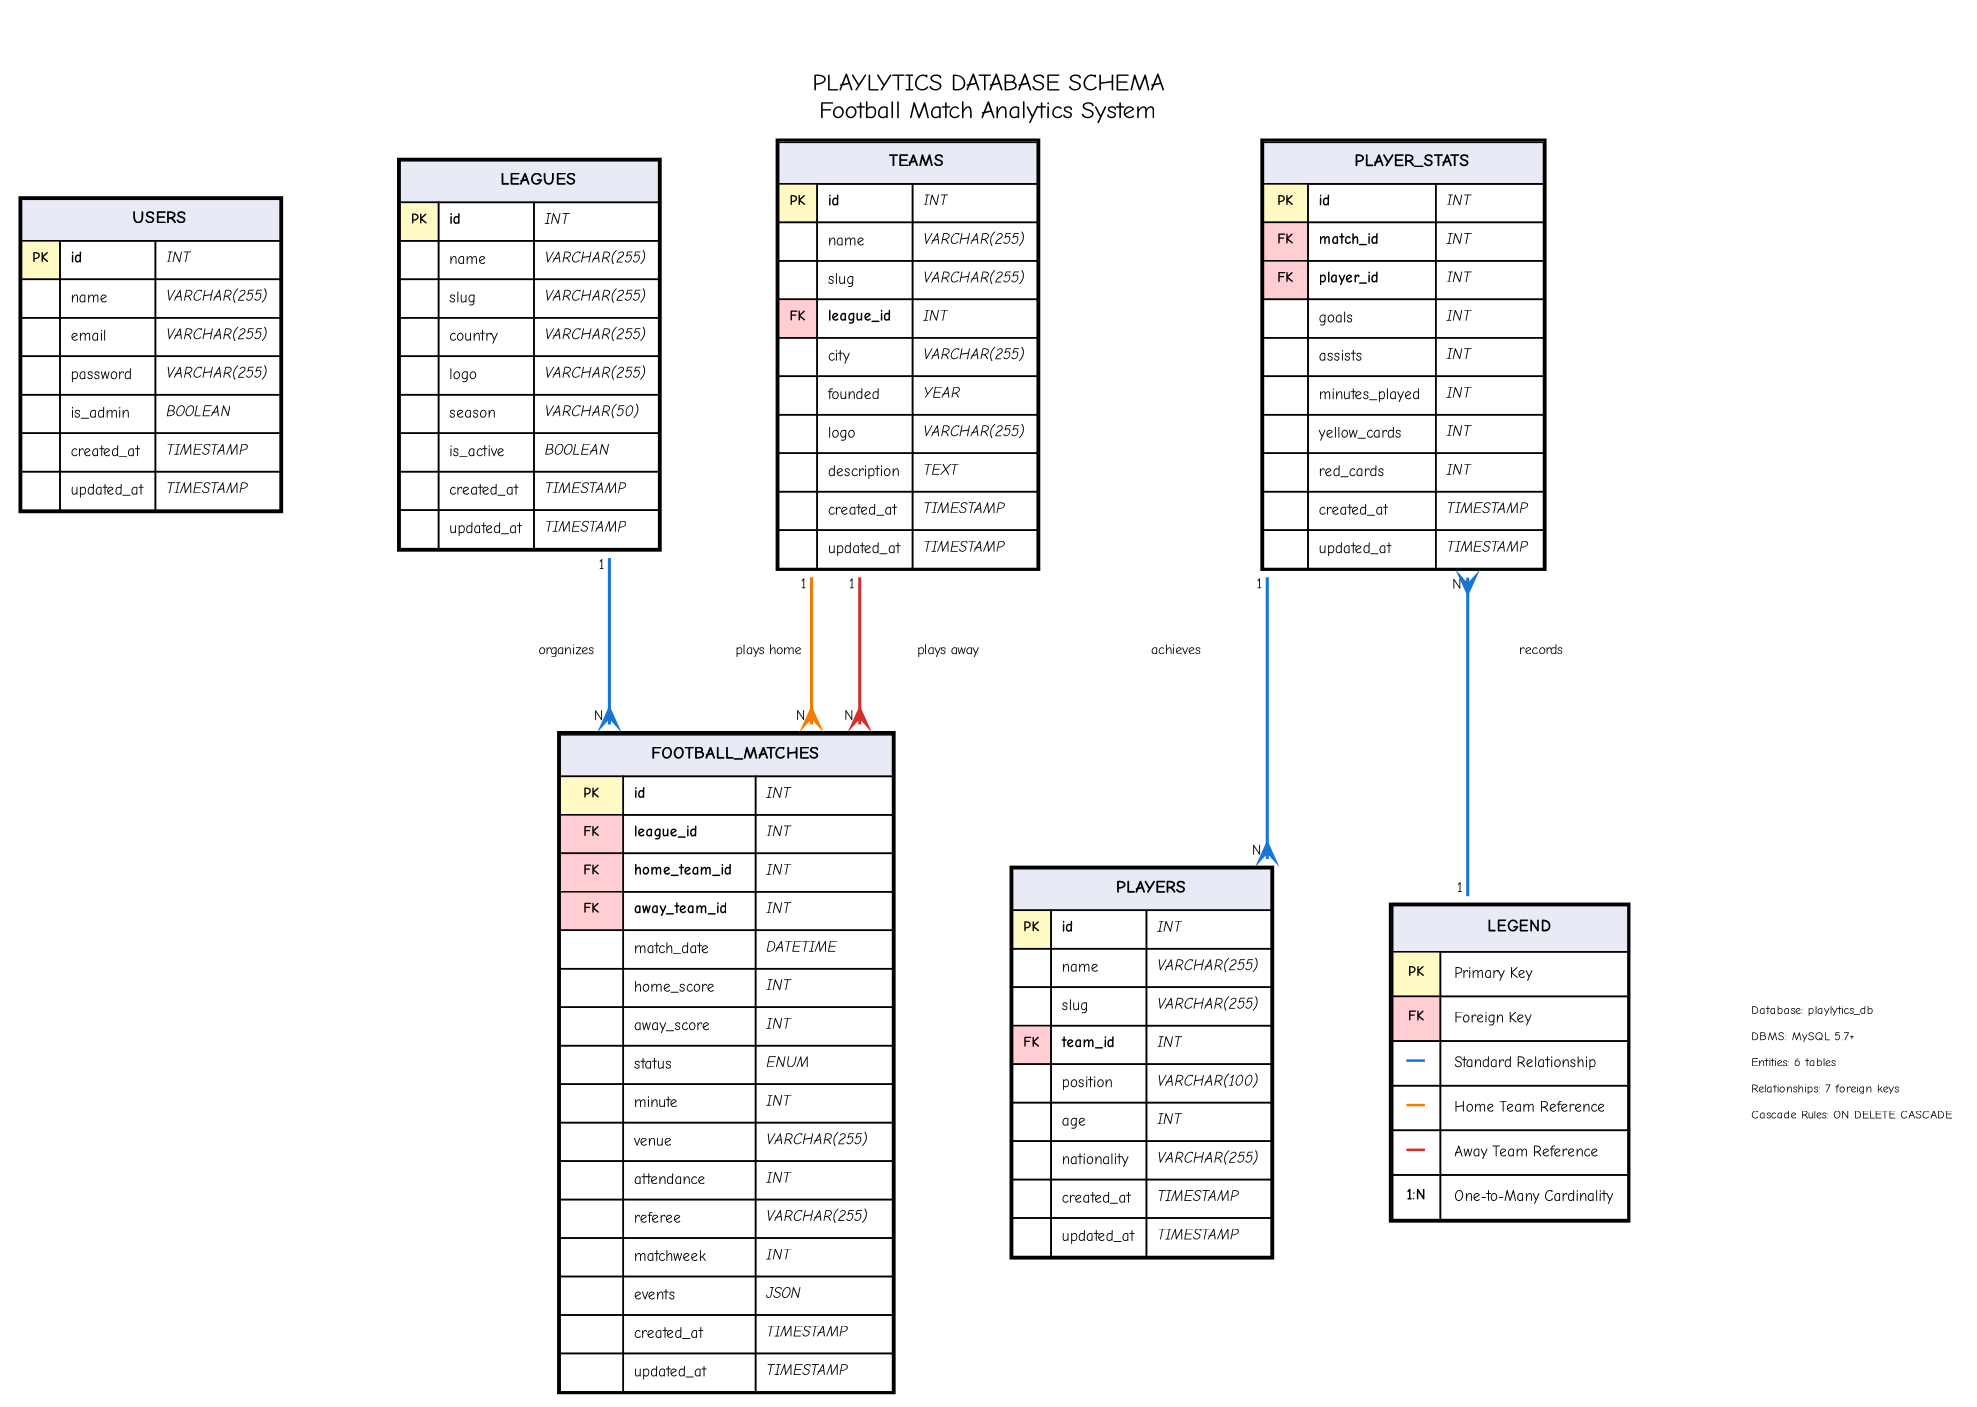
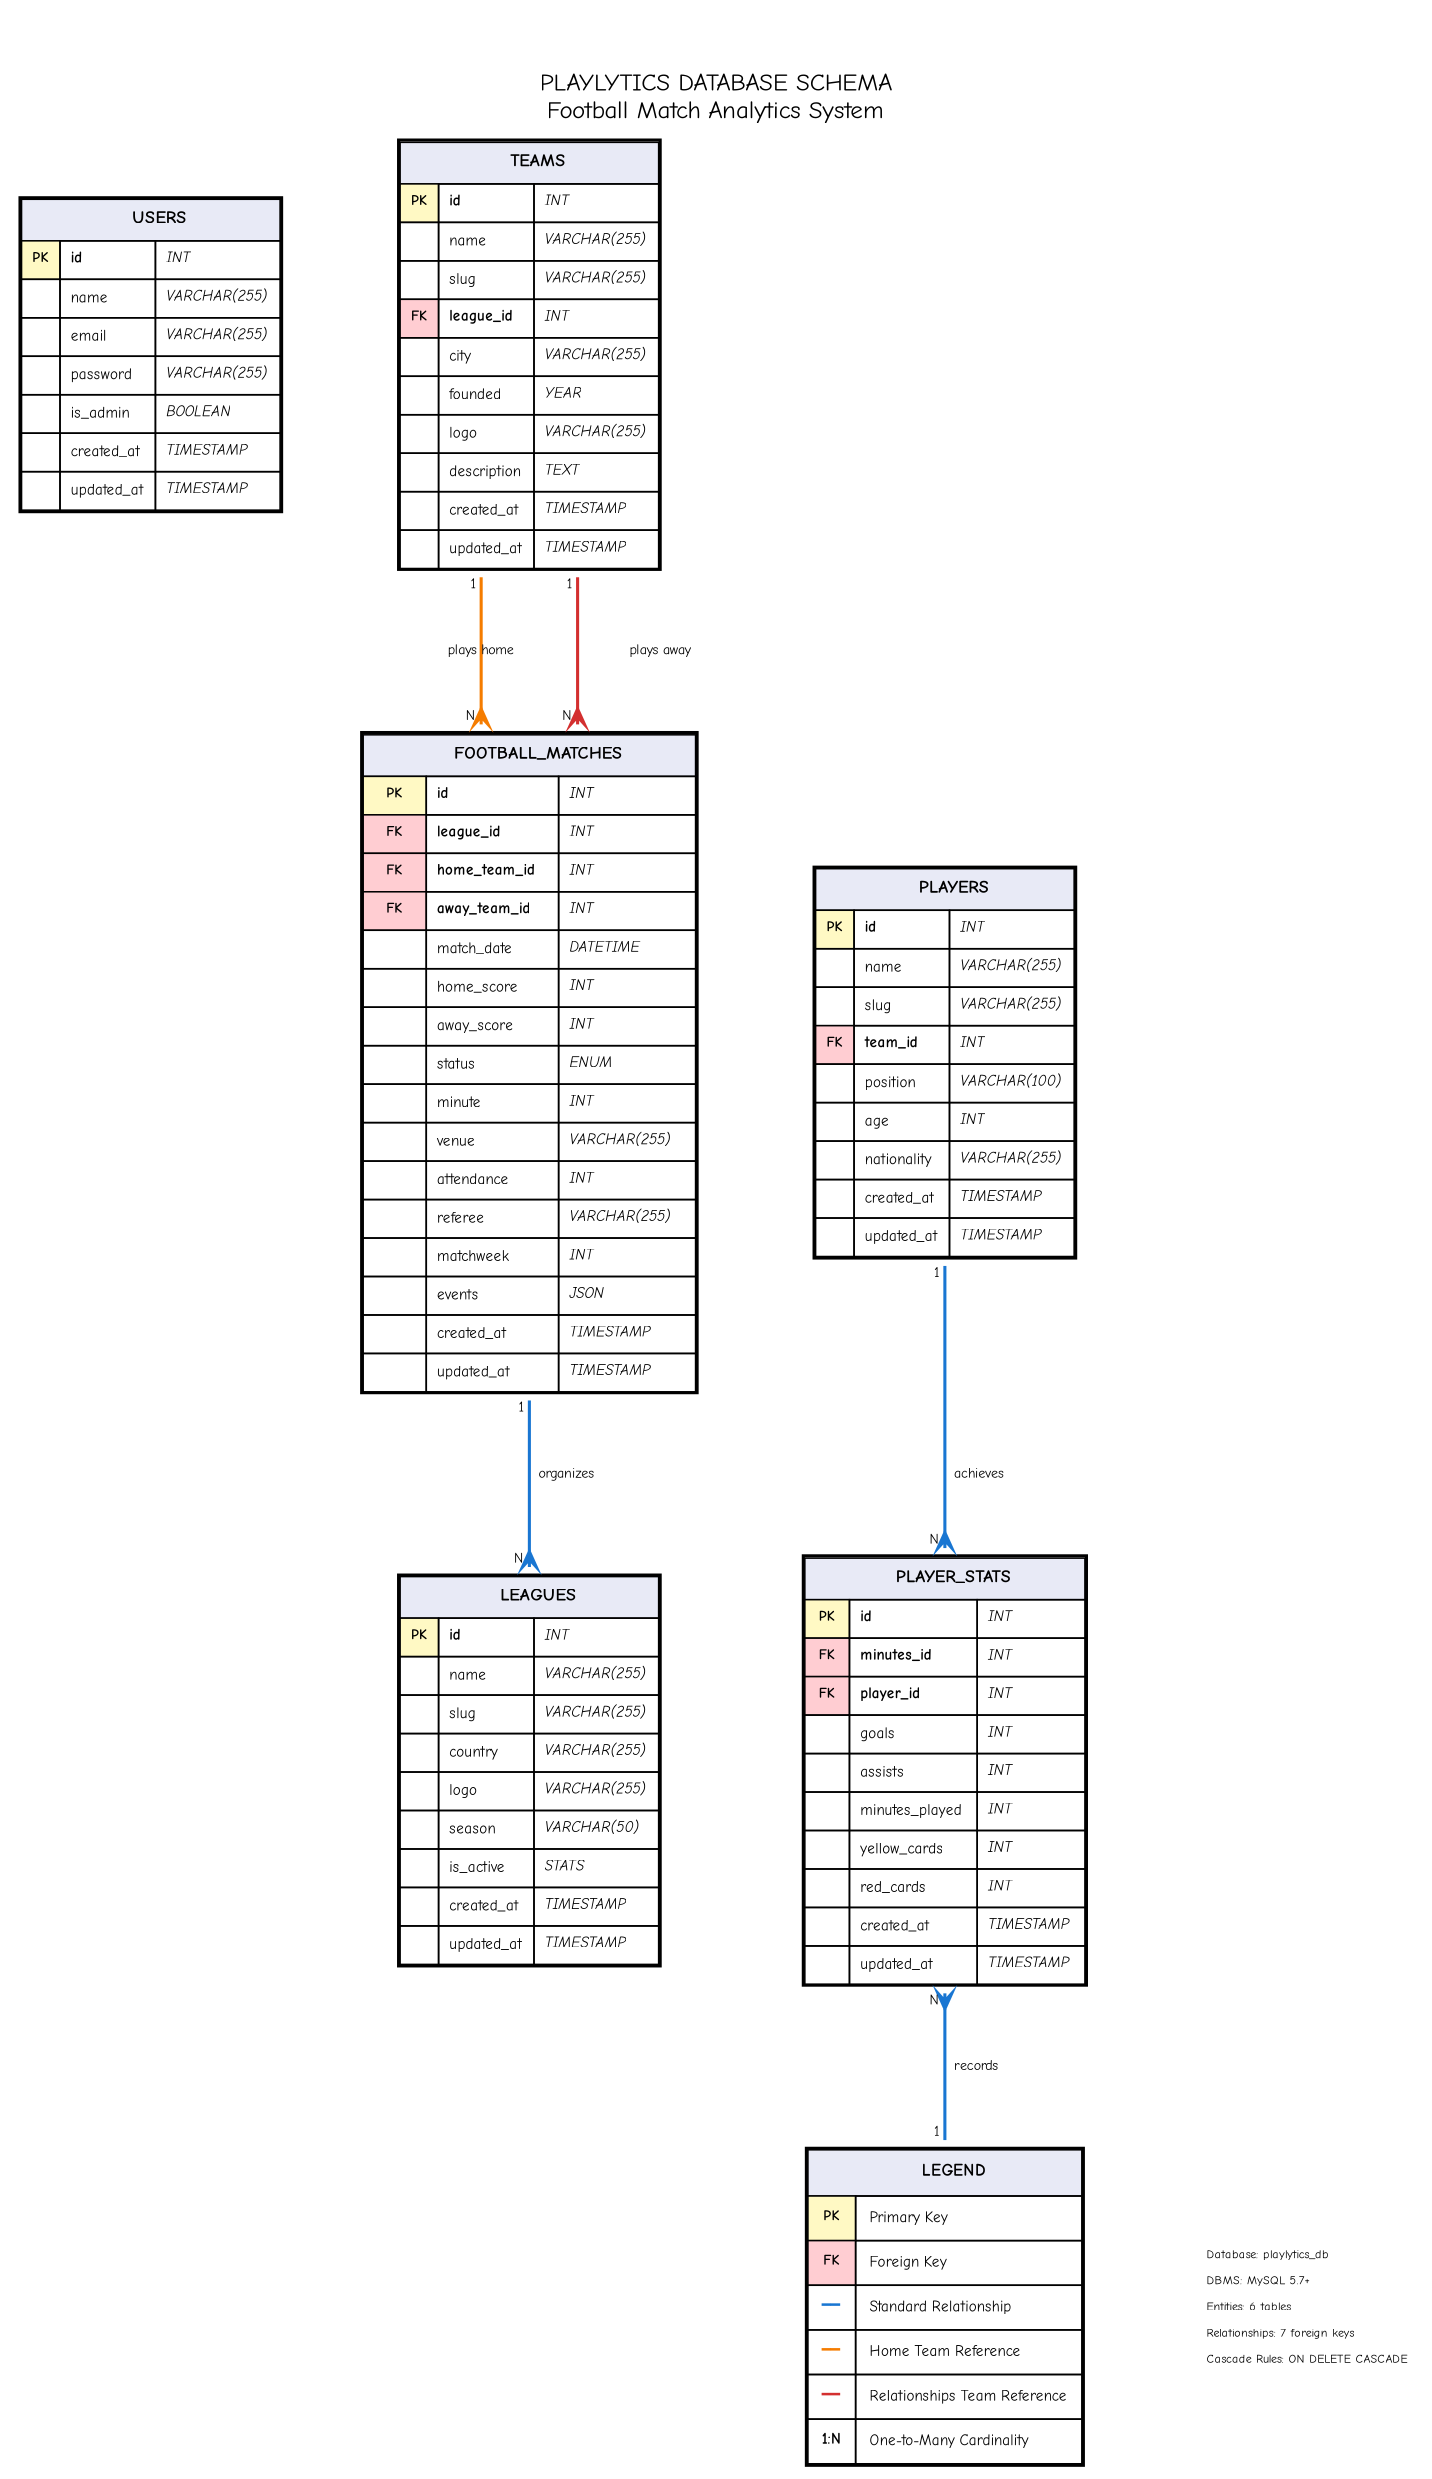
node "PLAYER_STATS": text "match_id" -> "minutes_id"
node "LEAGUES": text "BOOLEAN" -> "STATS"
edge "LEAGUES" -> "FOOTBALL_MATCHES": reversed
edge "PLAYER_STATS" -> "PLAYERS": reversed
node "LEGEND": text "Away Team Reference" -> "Relationships Team Reference"
